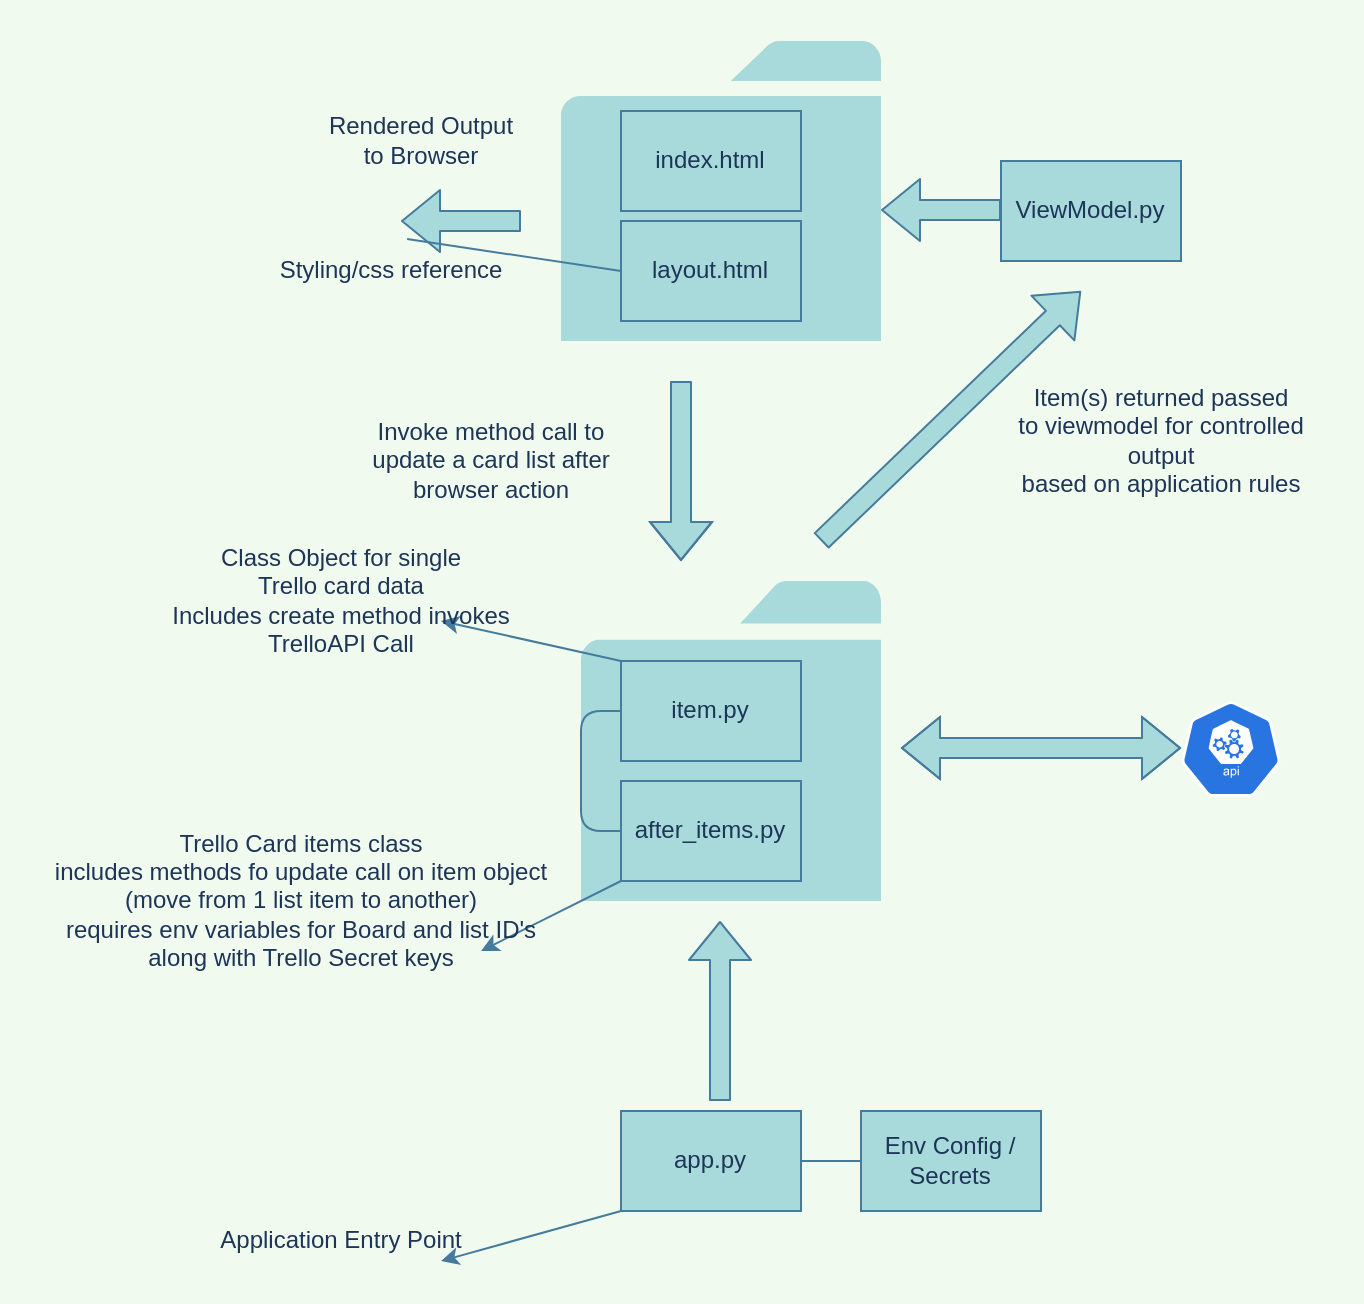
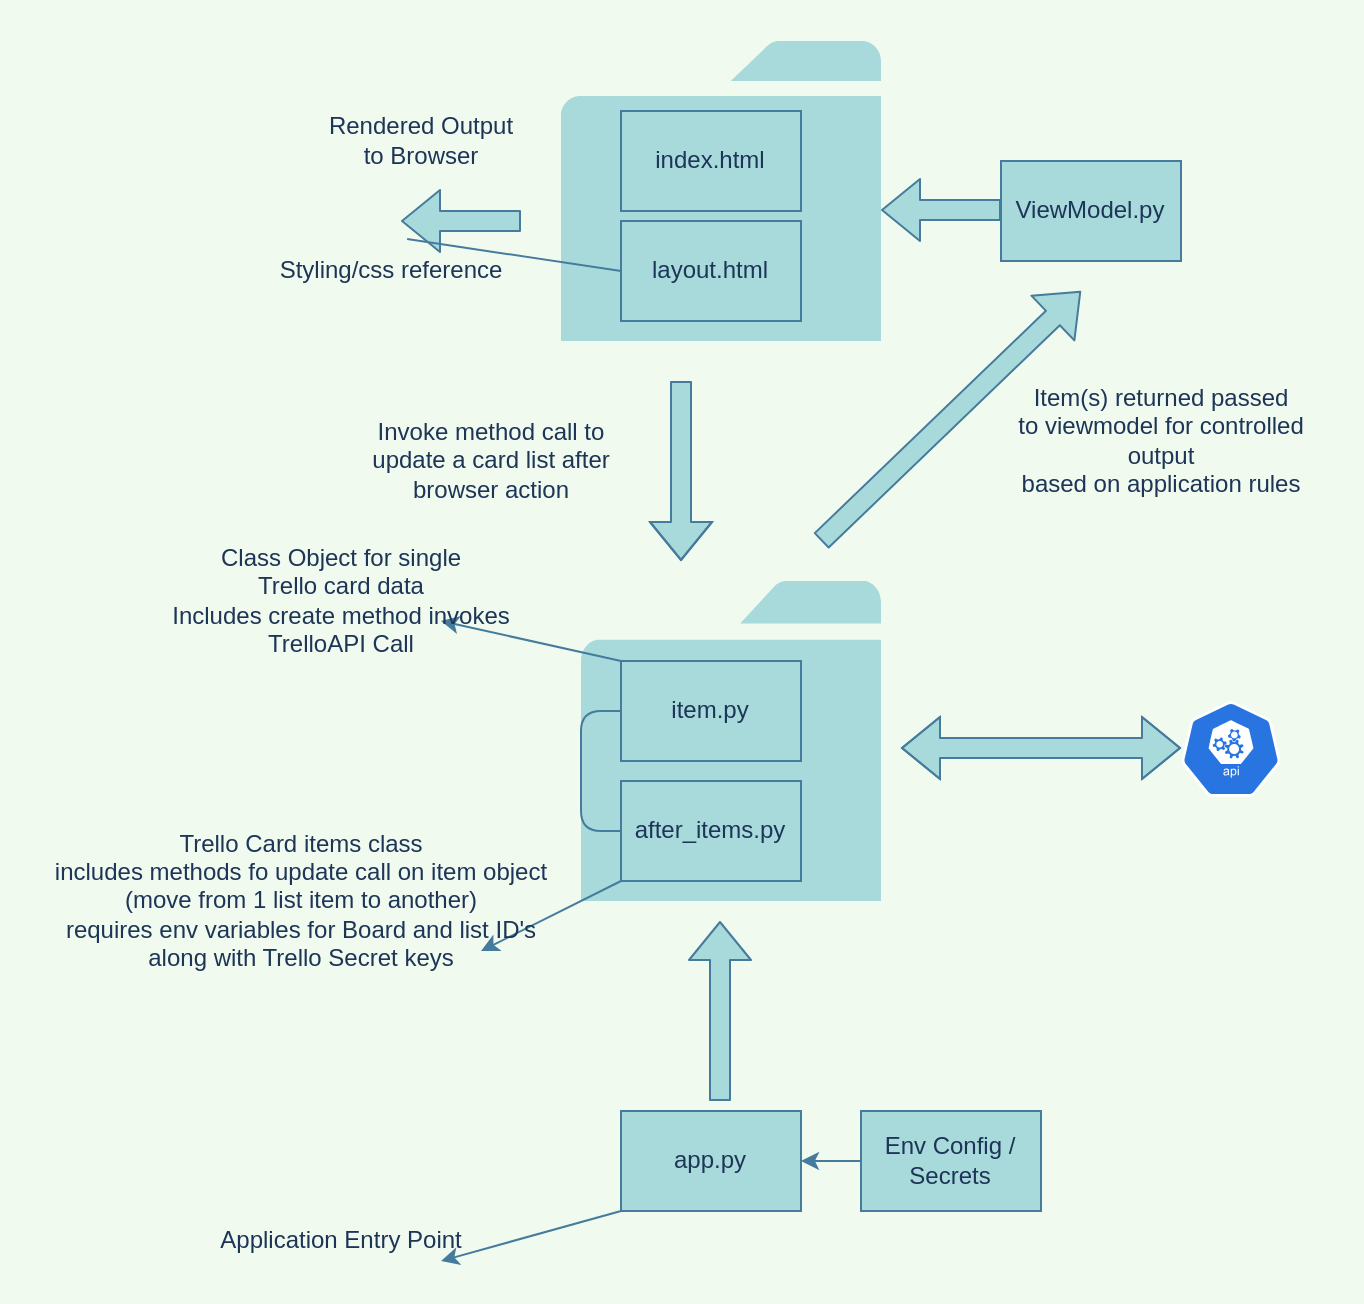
edge "app.py" -- "Env Config / Secrets": arrowhead none -> classic
